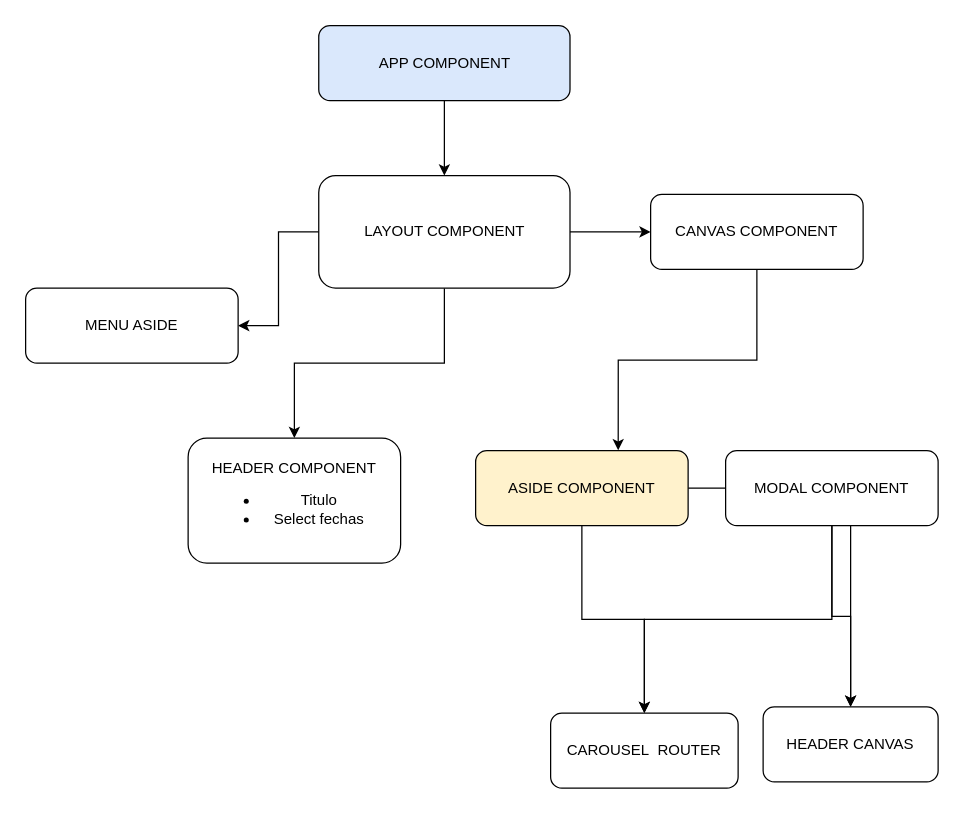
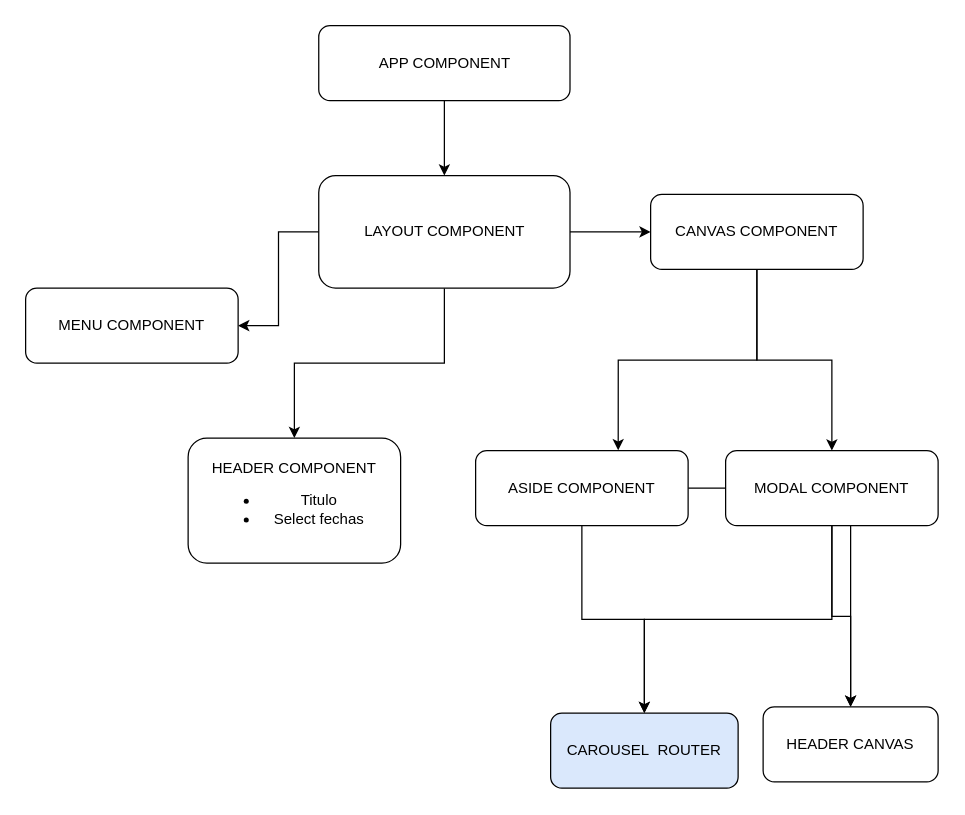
node "APP COMPONENT": fillcolor #dae8fc -> #ffffff
node "MENU ASIDE": label "MENU ASIDE" -> "MENU COMPONENT"
edge "CANVAS COMPONENT" -> "MODAL COMPONENT": added
node "ASIDE COMPONENT": fillcolor #fff2cc -> #ffffff
node "CAROUSEL ROUTER": fillcolor #ffffff -> #dae8fc
